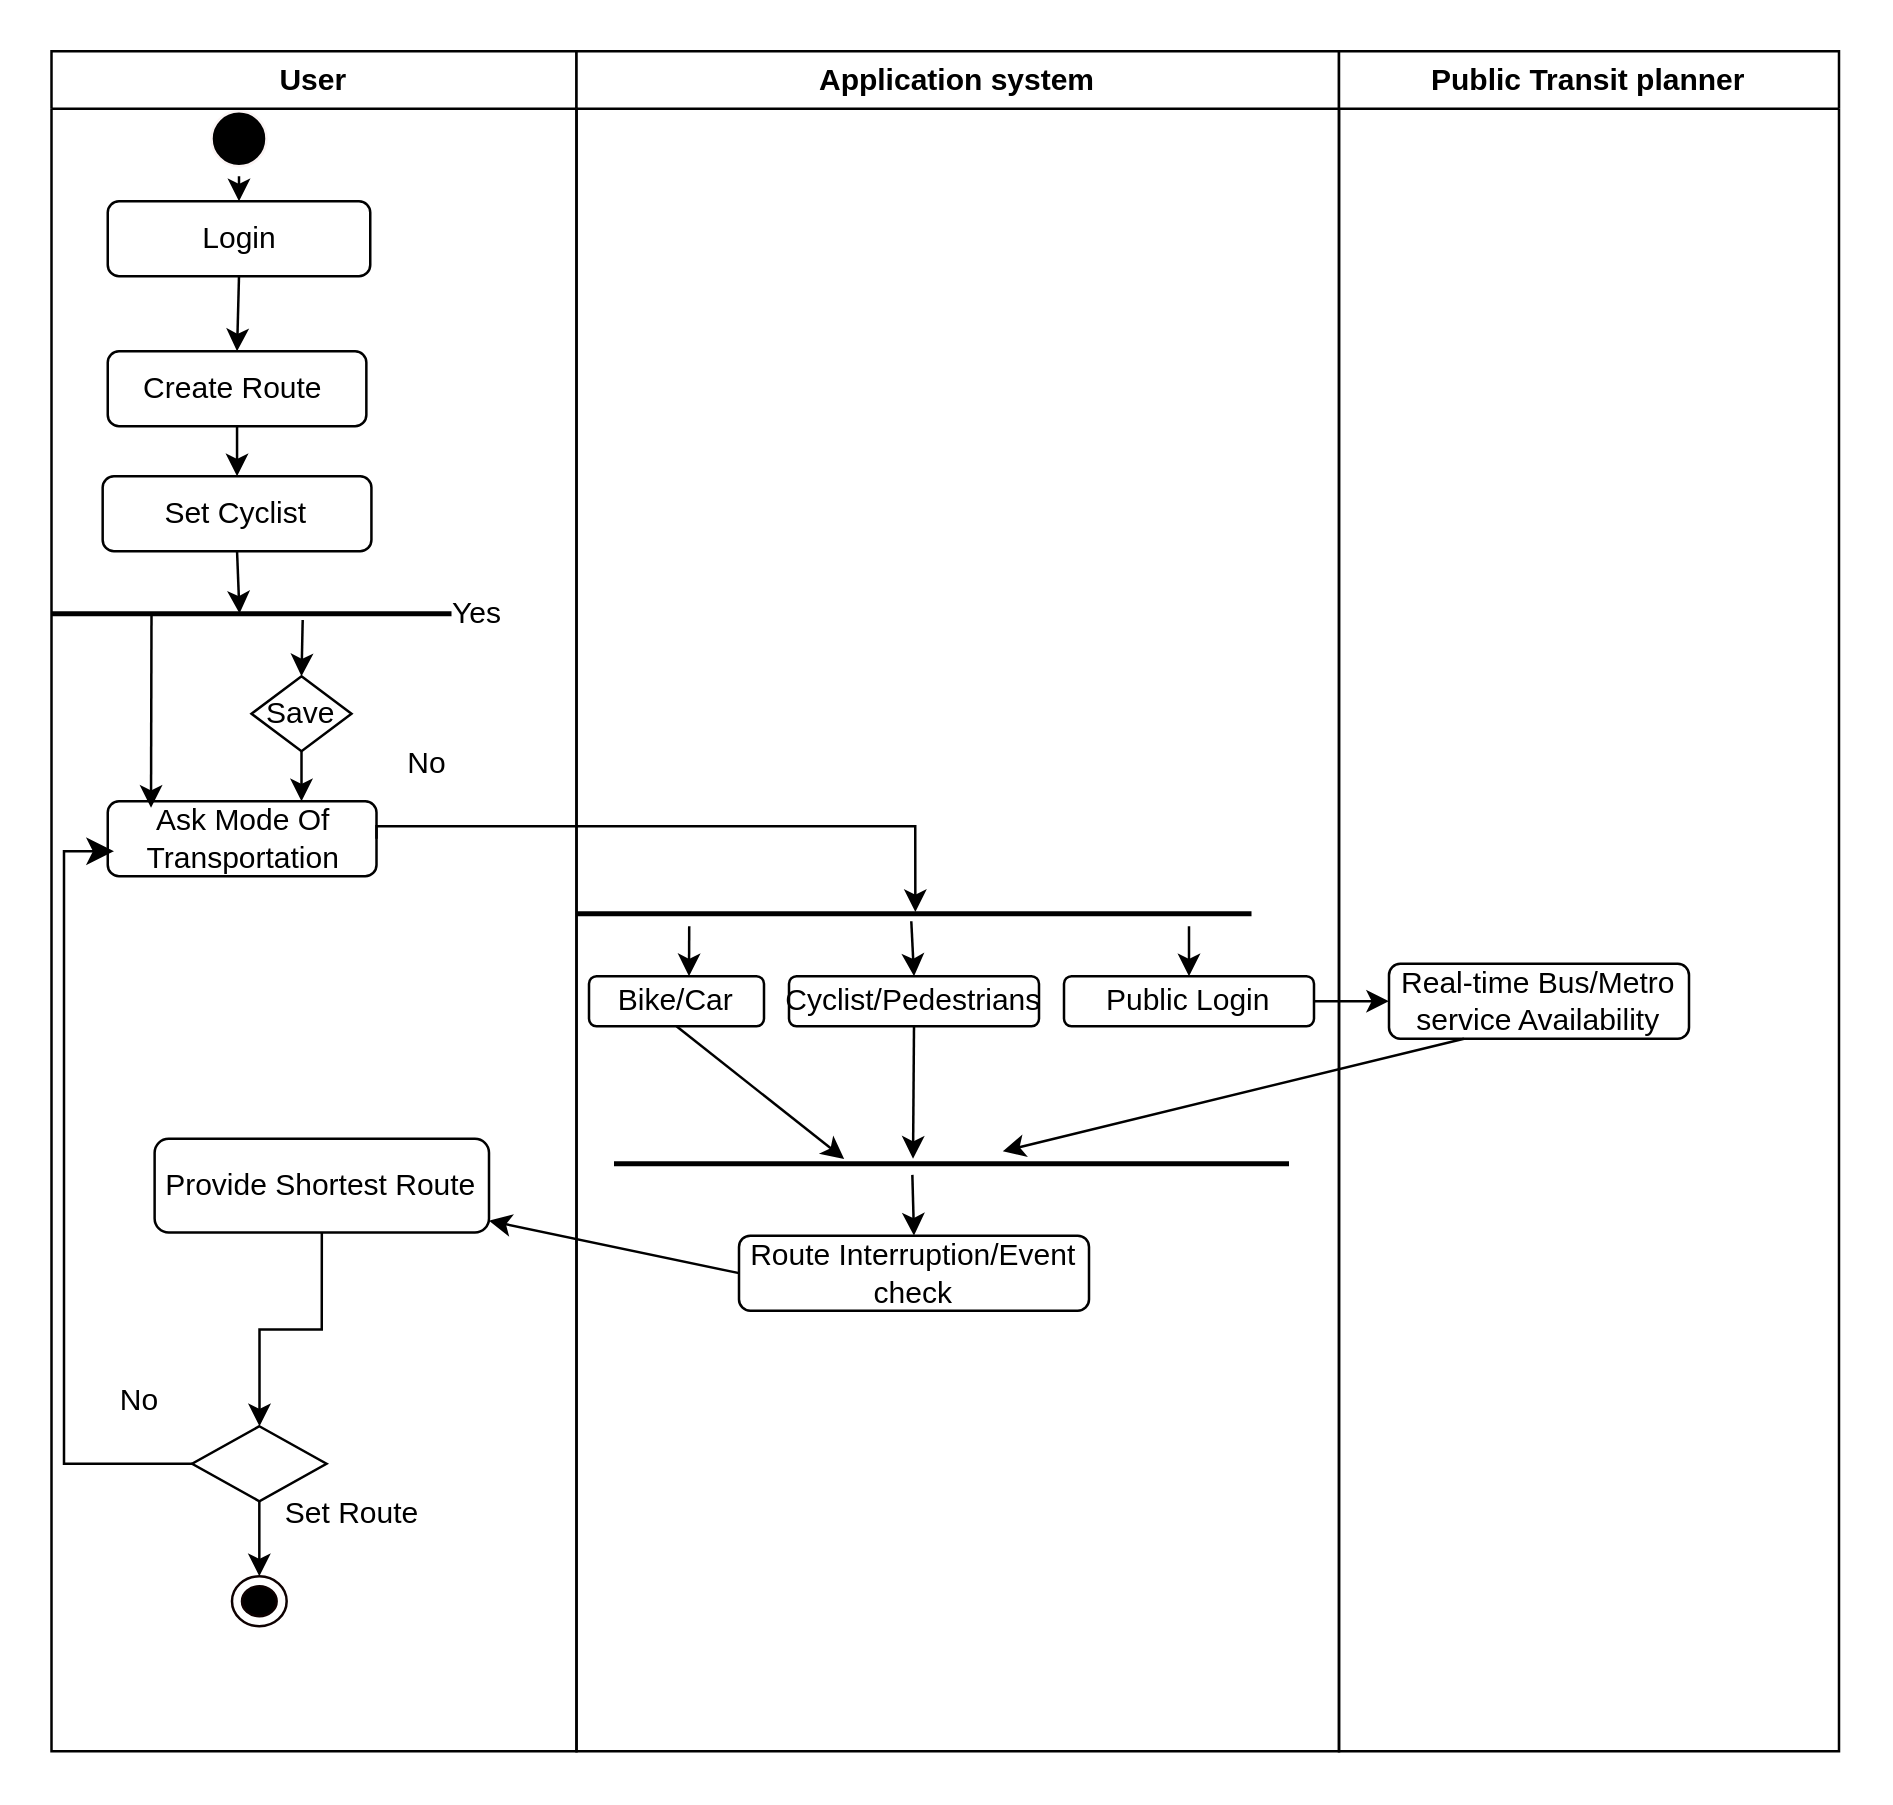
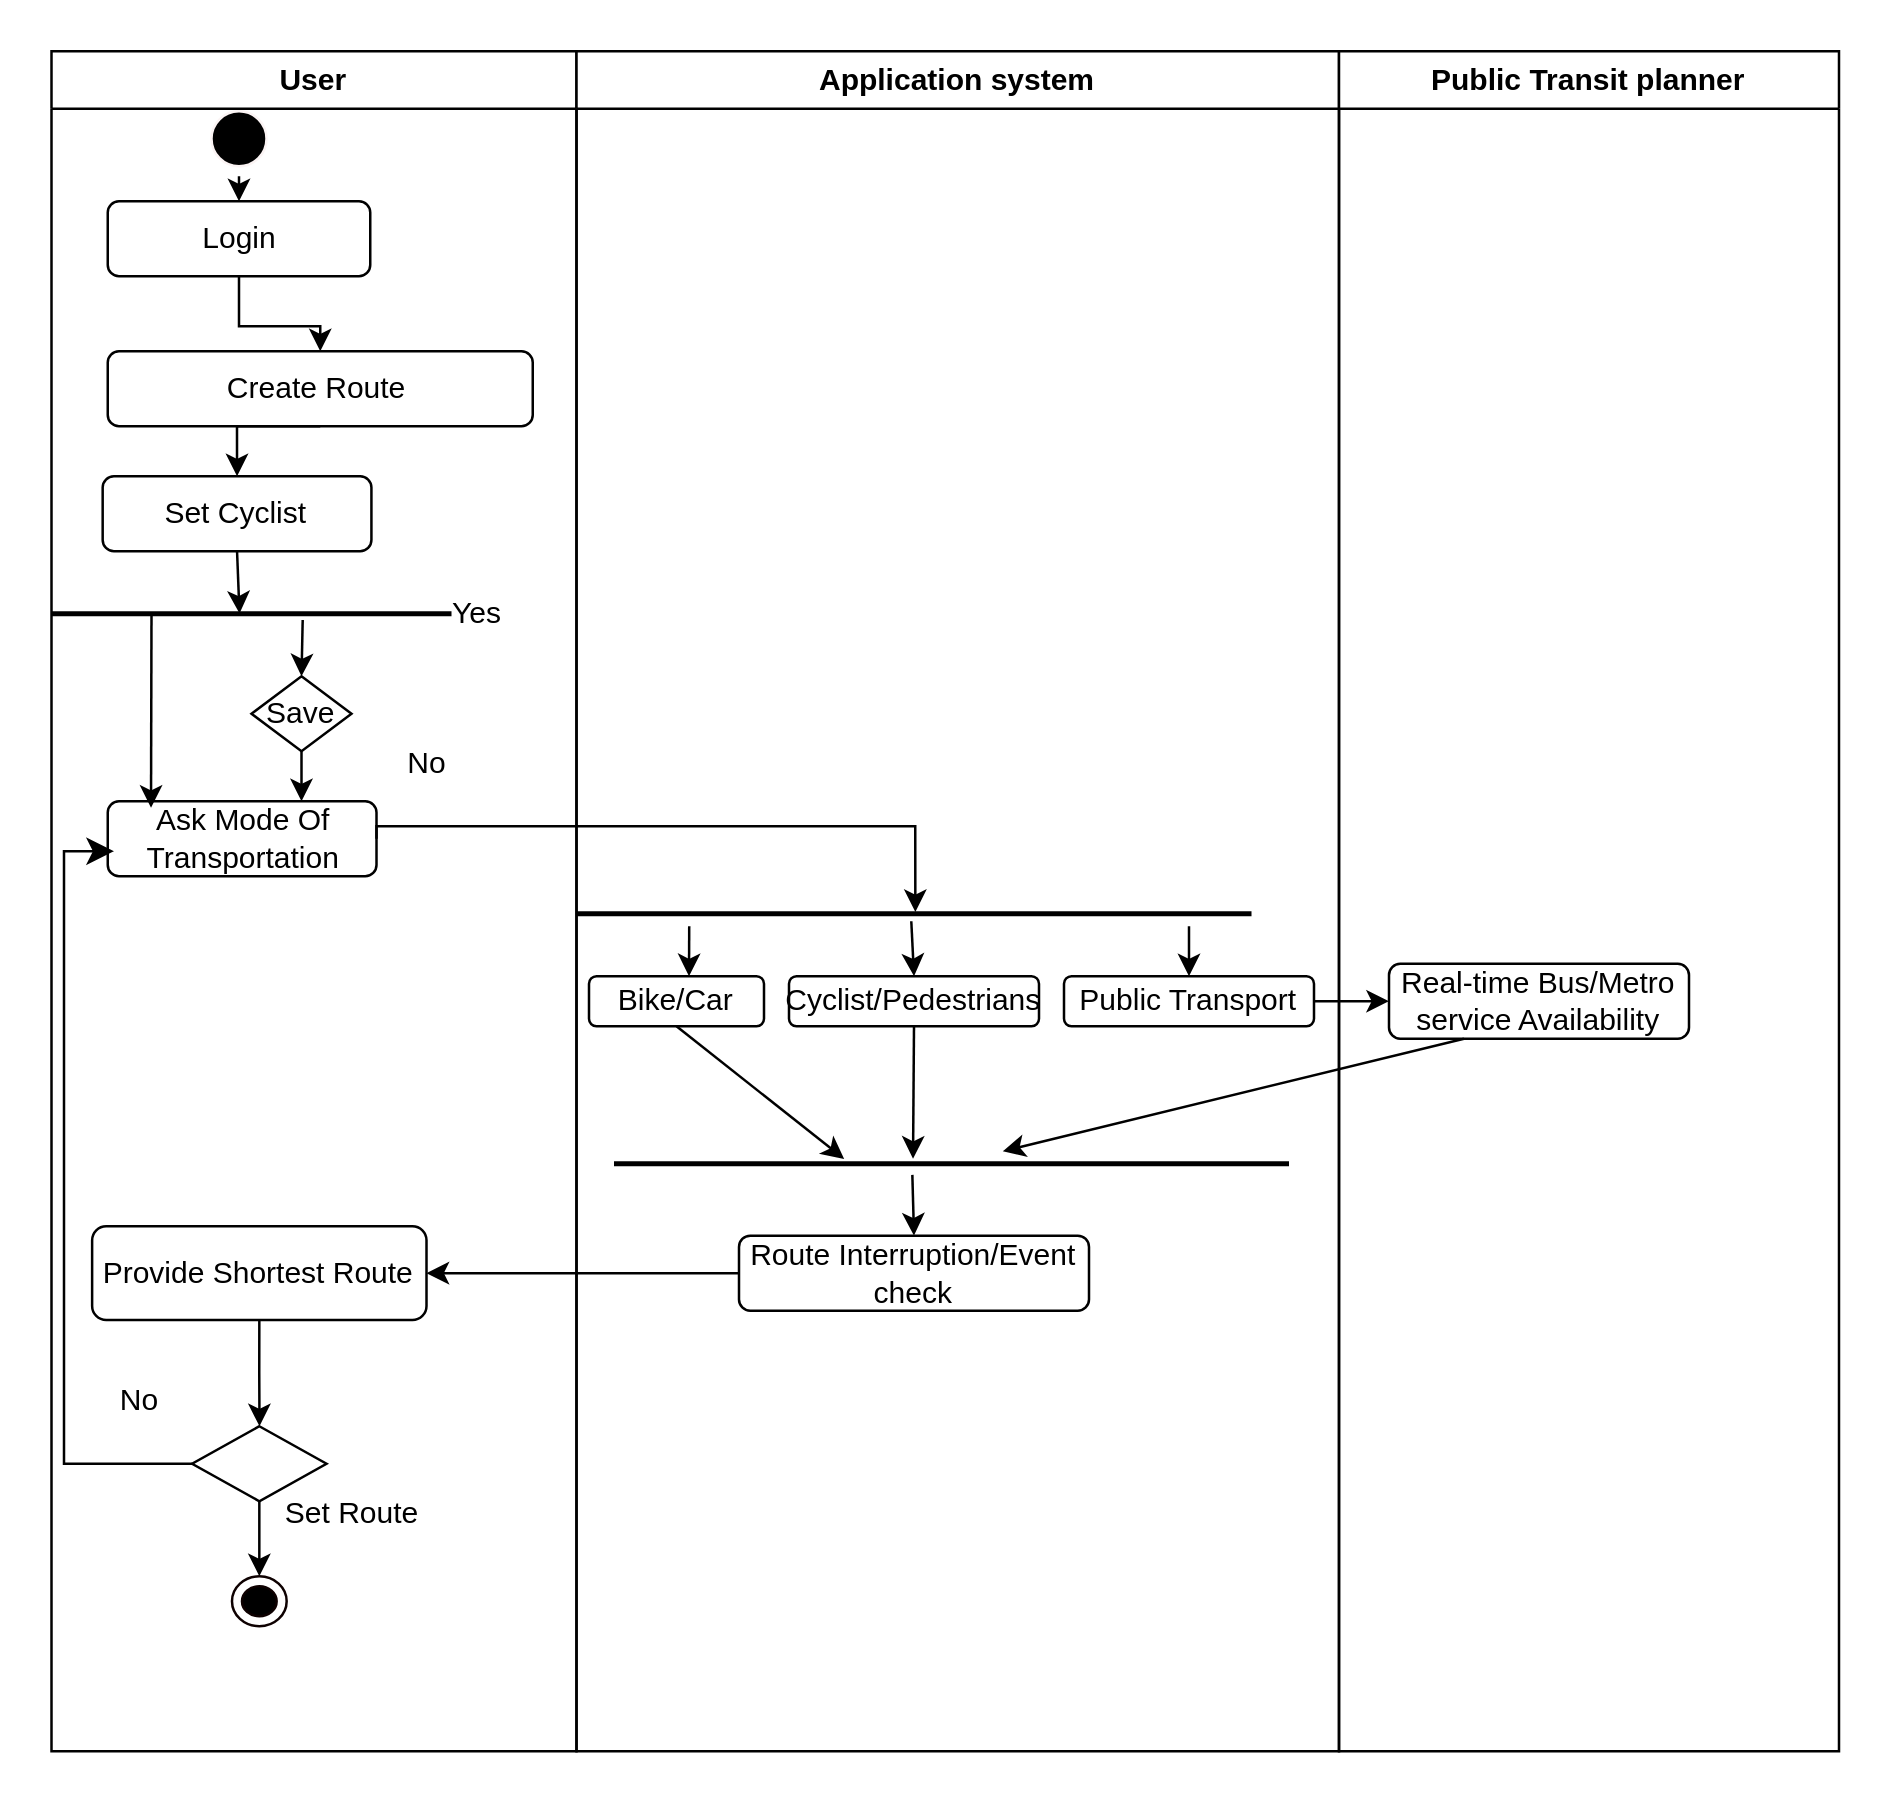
node "Create Route": size 259x75 -> 425x75
node "Public Login": label "Public Login" -> "Public Transport"
node "Provide Shortest Route": moved (322, 1186) -> (259, 1273)
